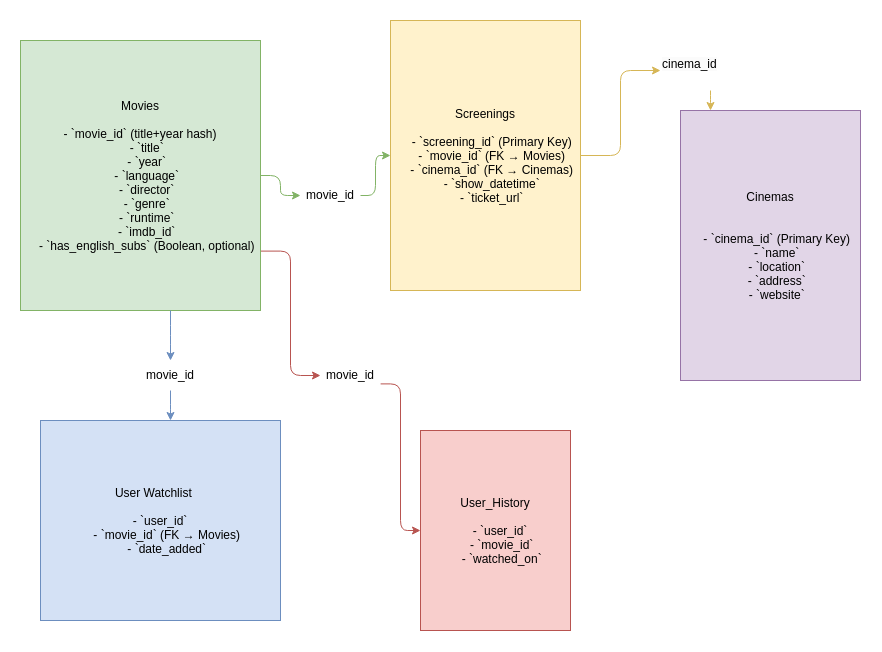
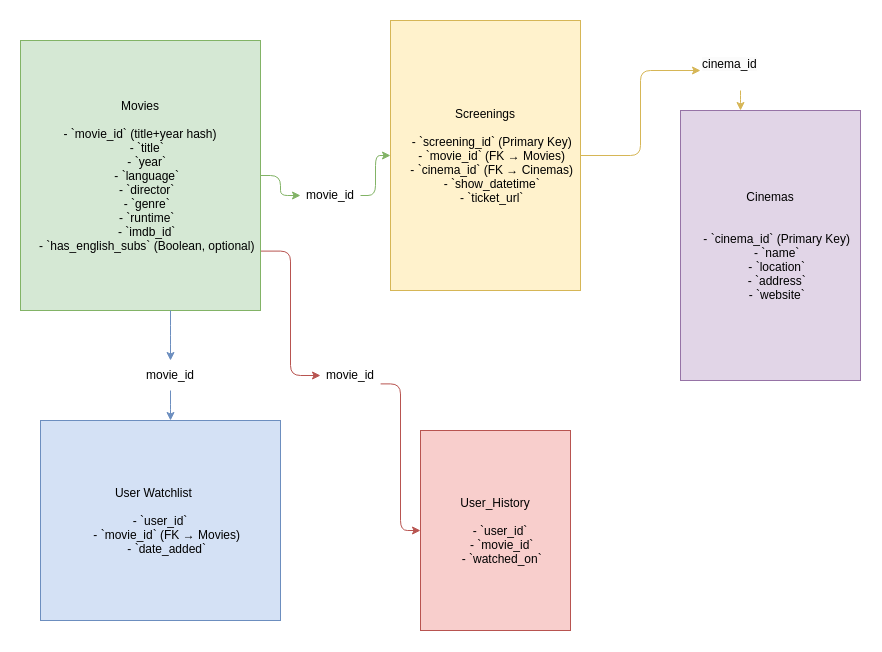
node "cinema_id": moved (701, 71) -> (741, 71)
